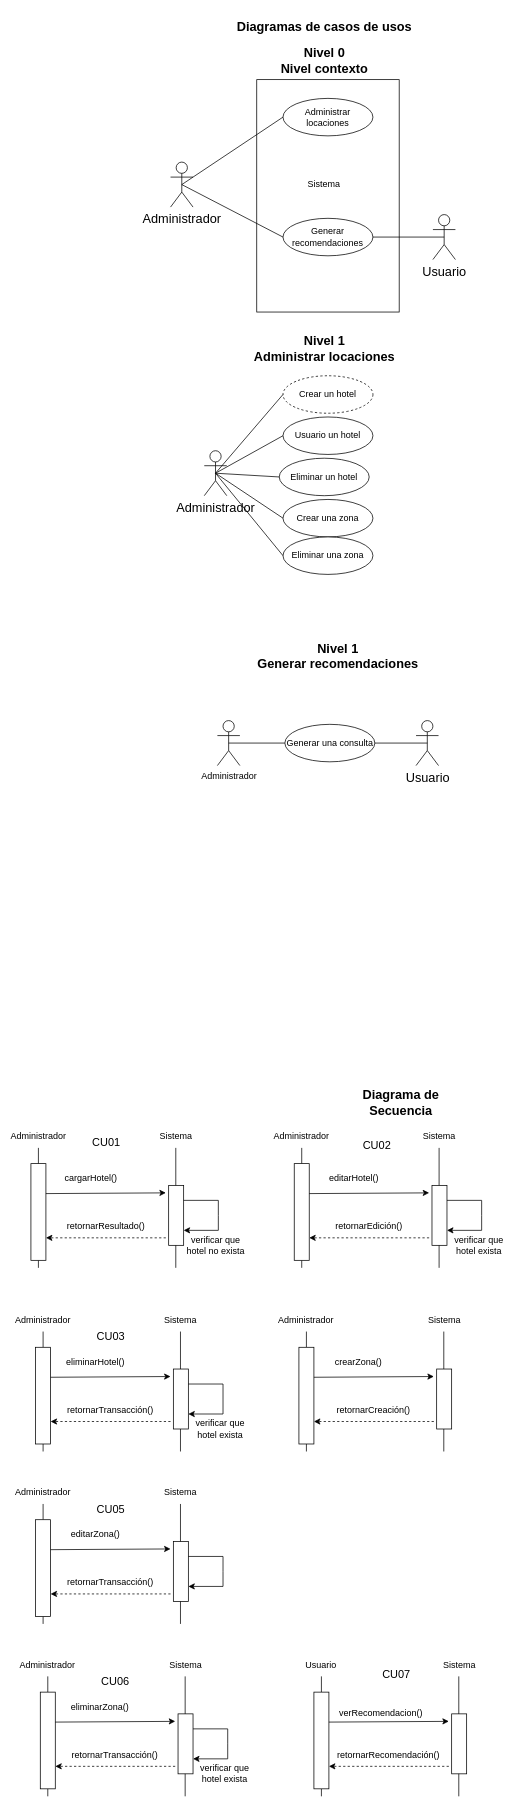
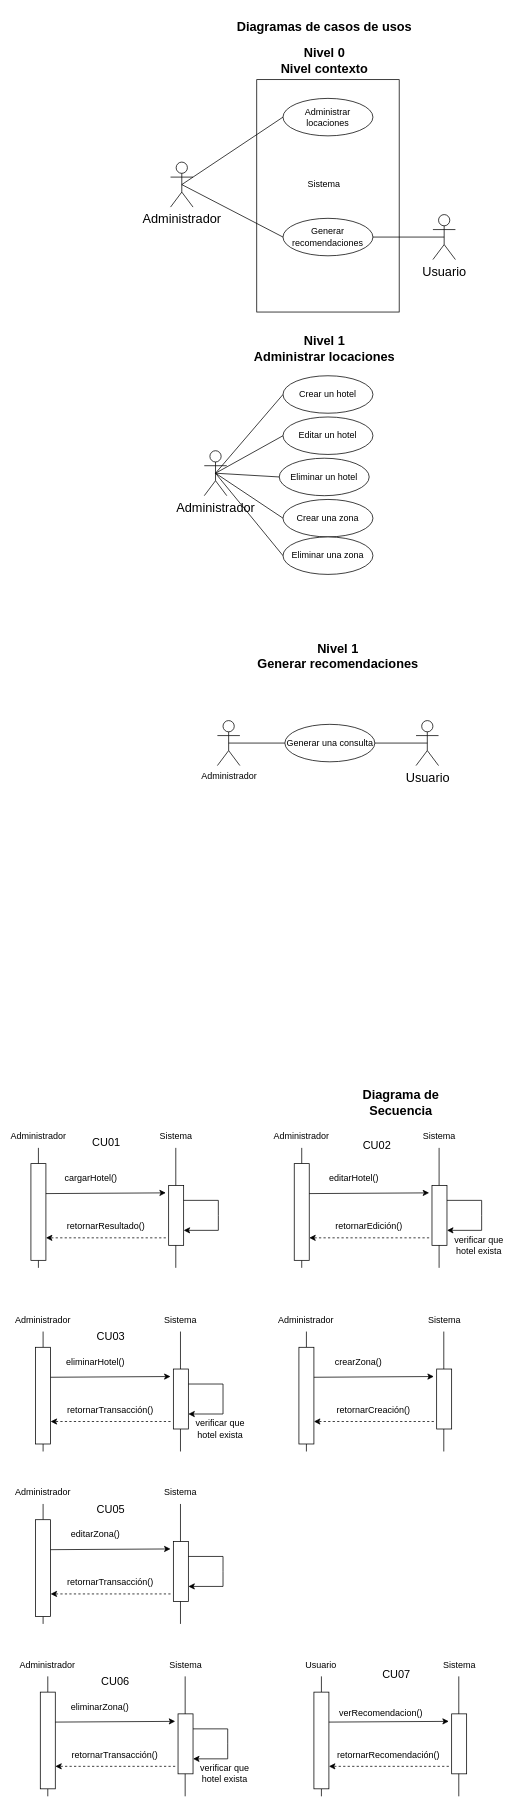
node "Crear un hotel": style dashed -> solid
node "Usuario un hotel": label "Usuario un hotel" -> "Editar un hotel"
node "verificar que hotel no exista": removed
